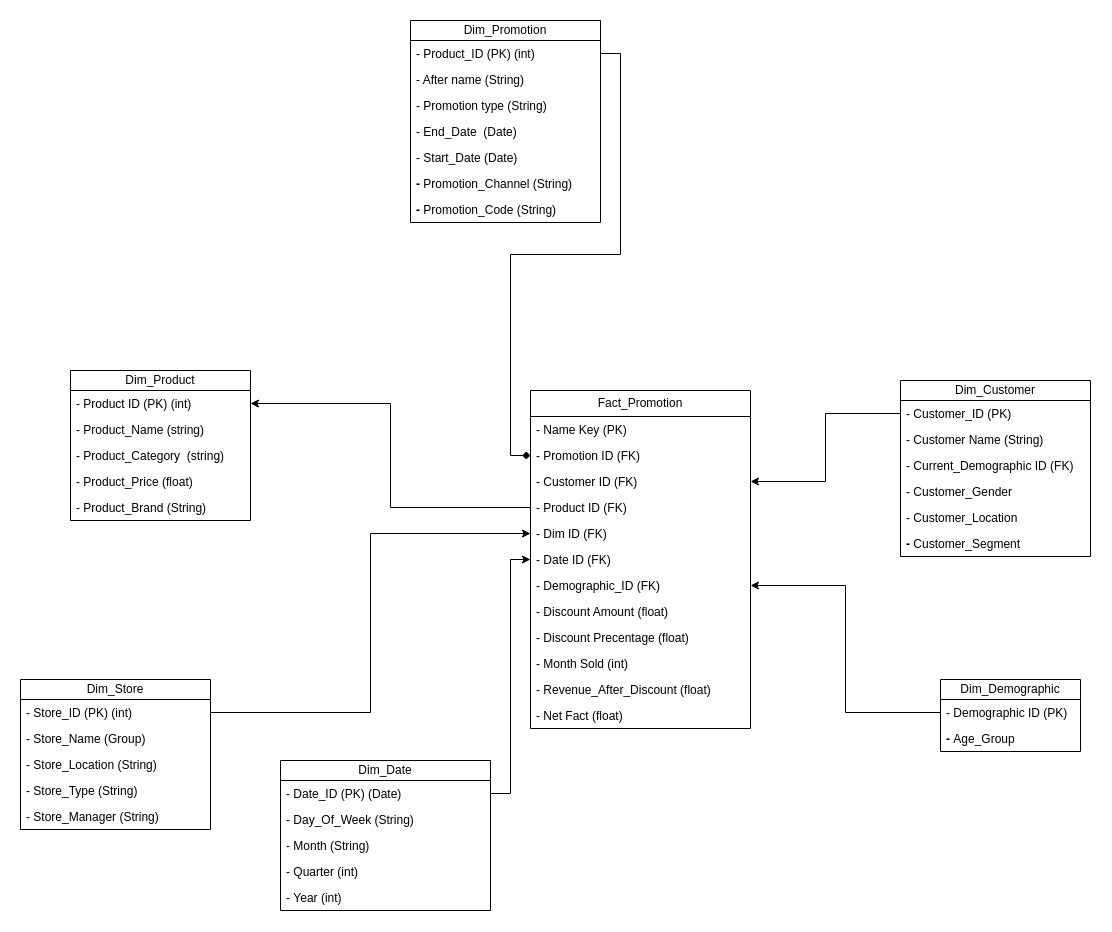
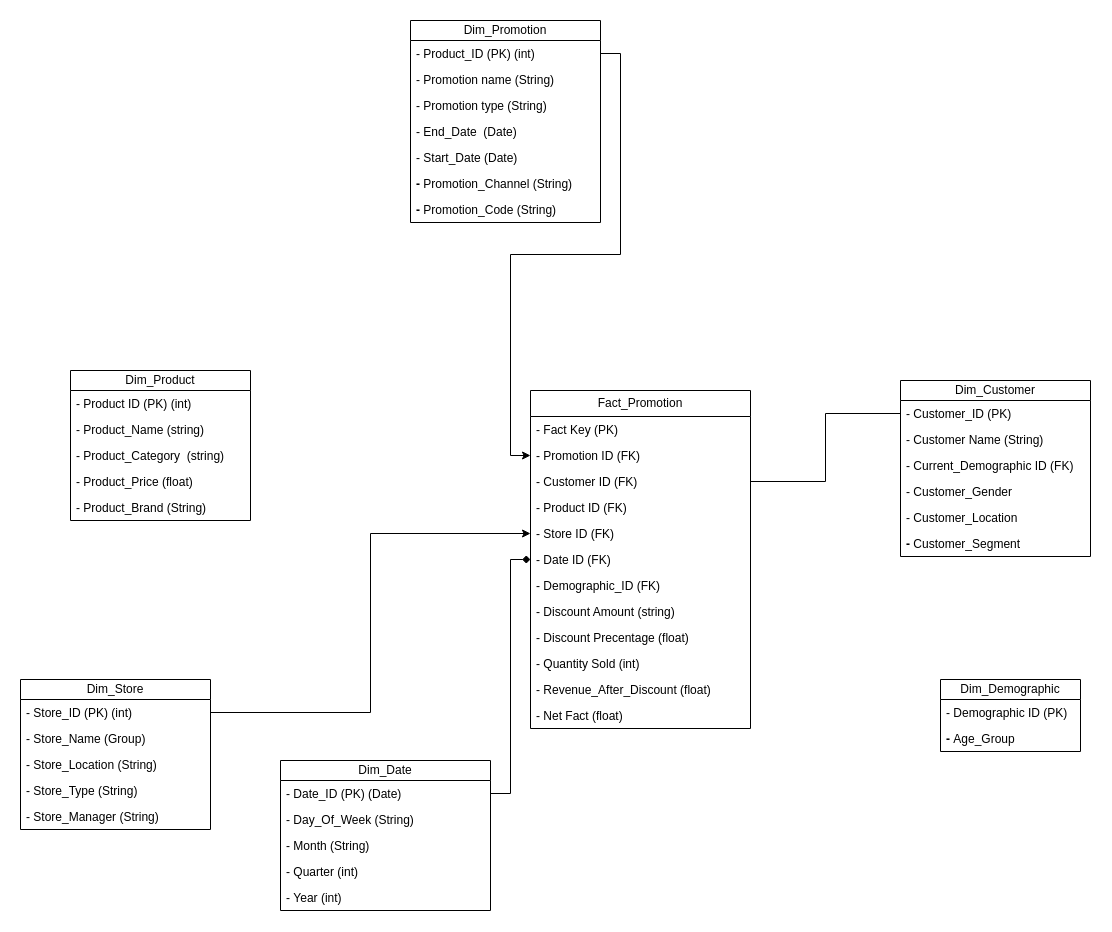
node "- After name (String)": label "- After name (String)" -> "- Promotion name (String)"
node "- Name Key (PK)": label "- Name Key (PK)" -> "- Fact Key (PK)"
edge "- Product_ID (PK) (int)" -> "- Promotion ID (FK)": arrowhead diamond -> classic
edge "- Product ID (FK)" -> "- Product ID (PK) (int)": removed
edge "- Customer_ID (PK)" -> "- Customer ID (FK)": arrowhead classic -> none
node "- Dim ID (FK)": label "- Dim ID (FK)" -> "- Store ID (FK)"
edge "- Date_ID (PK) (Date)" -> "- Date ID (FK)": arrowhead classic -> diamond
node "- Discount Amount (float)": label "- Discount Amount (float)" -> "- Discount Amount (string)"
edge "- Demographic ID (PK)" -> "- Demographic_ID (FK)": removed
node "- Month Sold (int)": label "- Month Sold (int)" -> "- Quantity Sold (int)"
